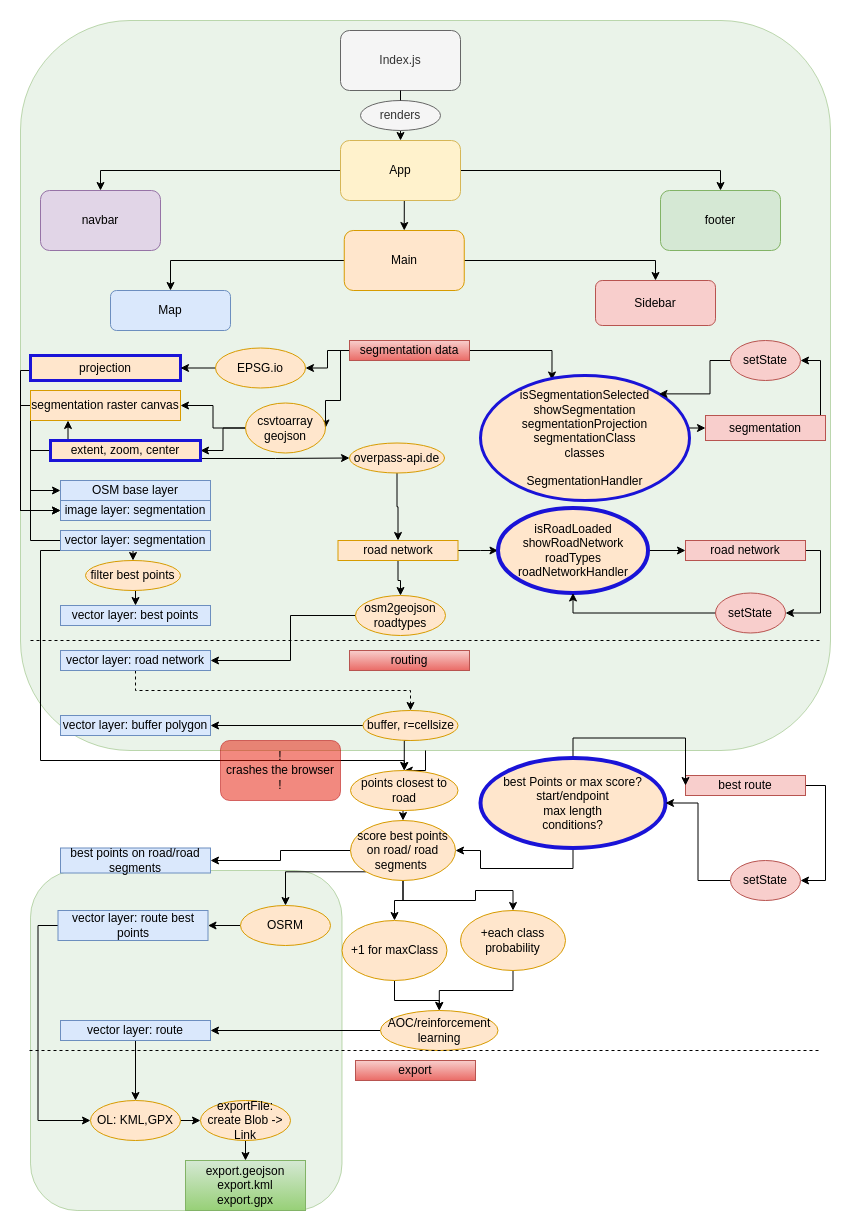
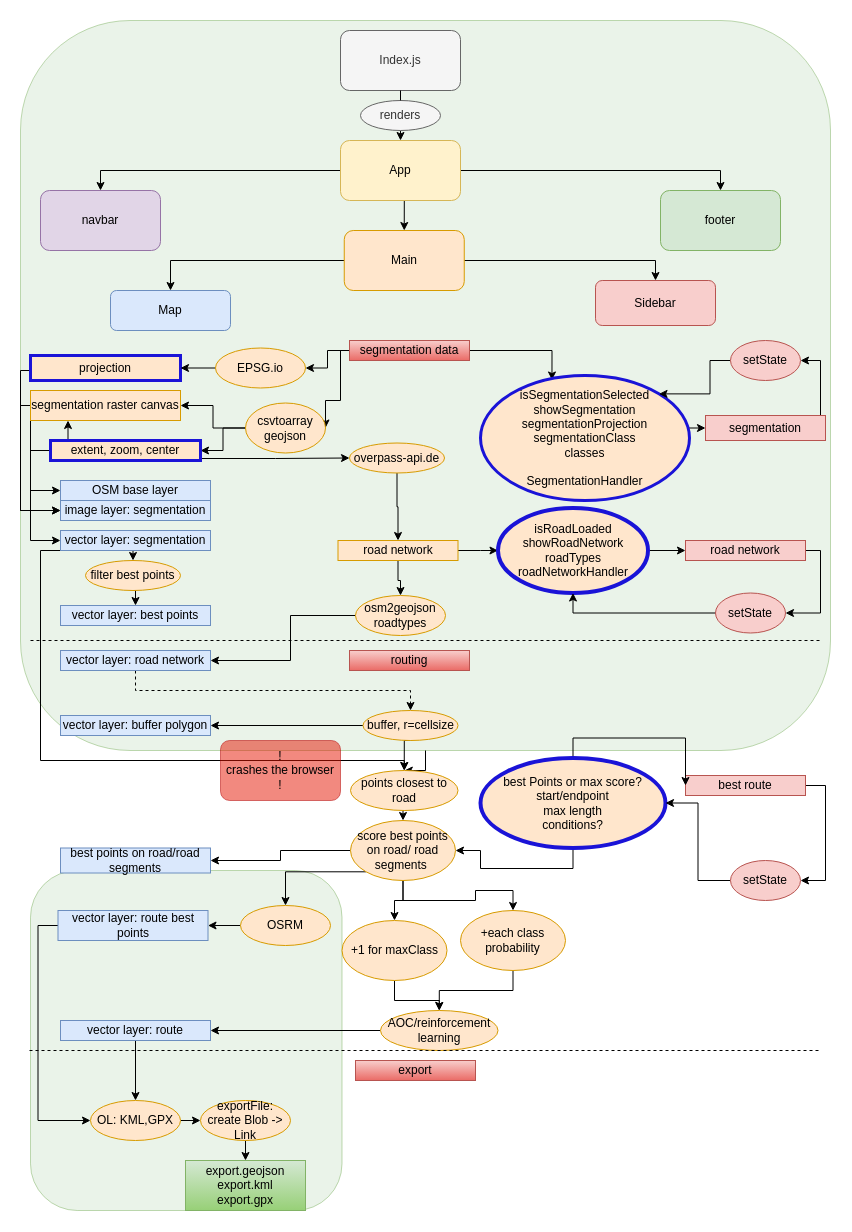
edge "segmentation raster canvas" -- "vector layer: segmentation": arrowhead none -> classic
